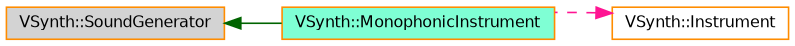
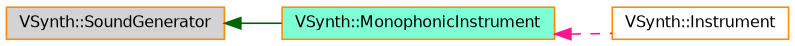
edge "VSynth::MonophonicInstrument" -> "VSynth::Instrument": reversed
